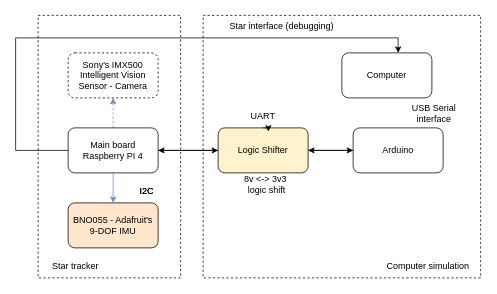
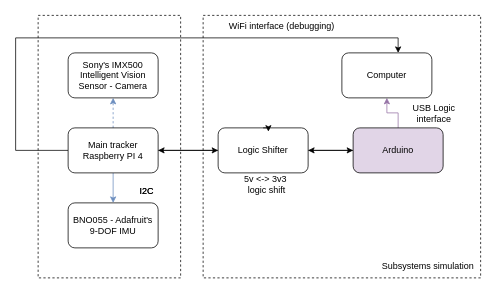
node "Star interface (debugging)": label "Star interface (debugging)" -> "WiFi interface (debugging)"
node "Sony's IMX500 Intelligent Vision Sensor - Camera": style dashed -> solid
edge "Arduino" -> "Computer": added
node "USB Serial interface": label "USB Serial interface" -> "USB Logic interface"
node "UART": removed
node "Main board Raspberry PI 4": label "Main board Raspberry PI 4" -> "Main tracker Raspberry PI 4"
node "Logic Shifter": fillcolor #fff2cc -> #ffffff
node "Arduino": fillcolor #ffffff -> #e1d5e7
node "8v <-> 3v3 logic shift": label "8v <-> 3v3 logic shift" -> "5v <-> 3v3 logic shift"
node "BNO055 - Adafruit's 9-DOF IMU": fillcolor #ffe6cc -> #ffffff
node "Star tracker": removed
node "Computer simulation": label "Computer simulation" -> "Subsystems simulation"
